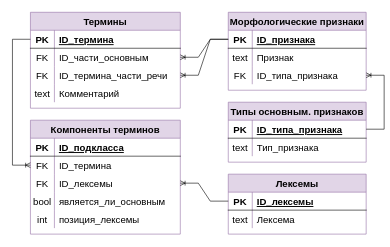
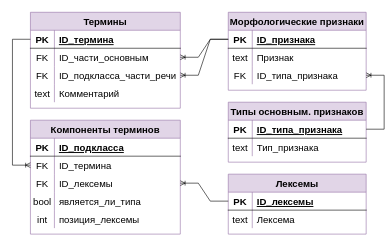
node "ID_термина_части_речи": label "ID_термина_части_речи" -> "ID_подкласса_части_речи"
node "является_ли_основным": label "является_ли_основным" -> "является_ли_типа"
